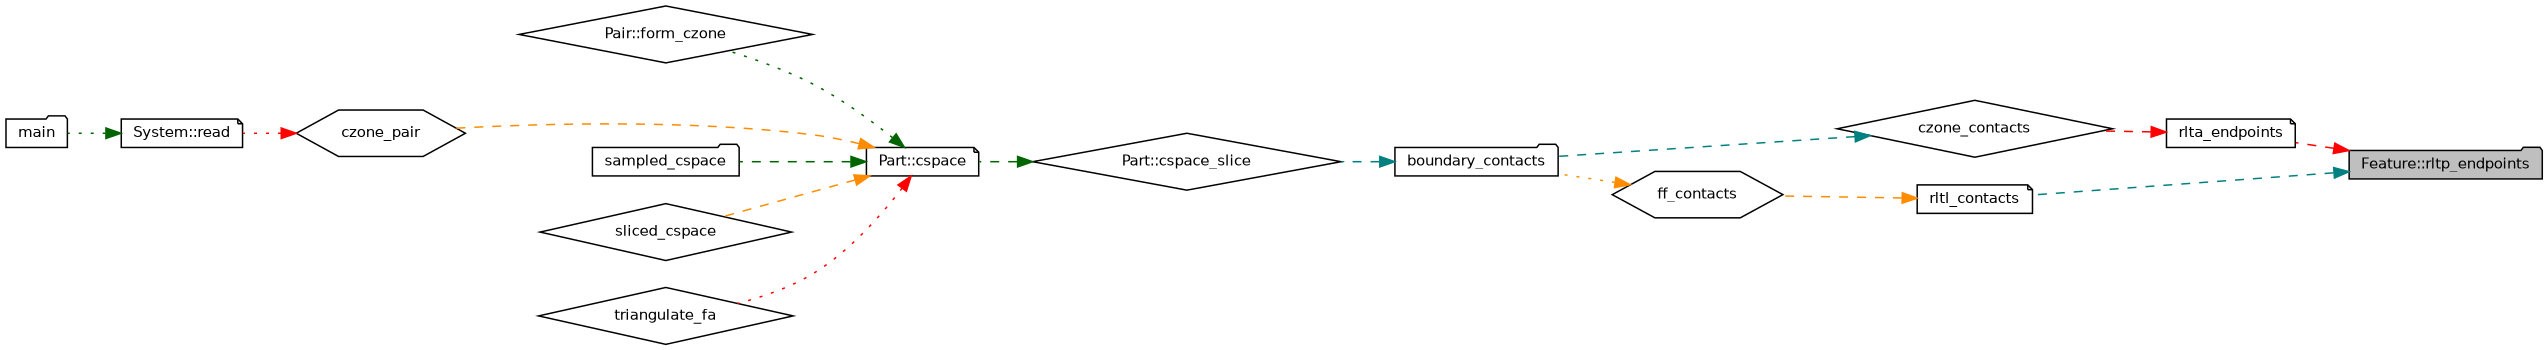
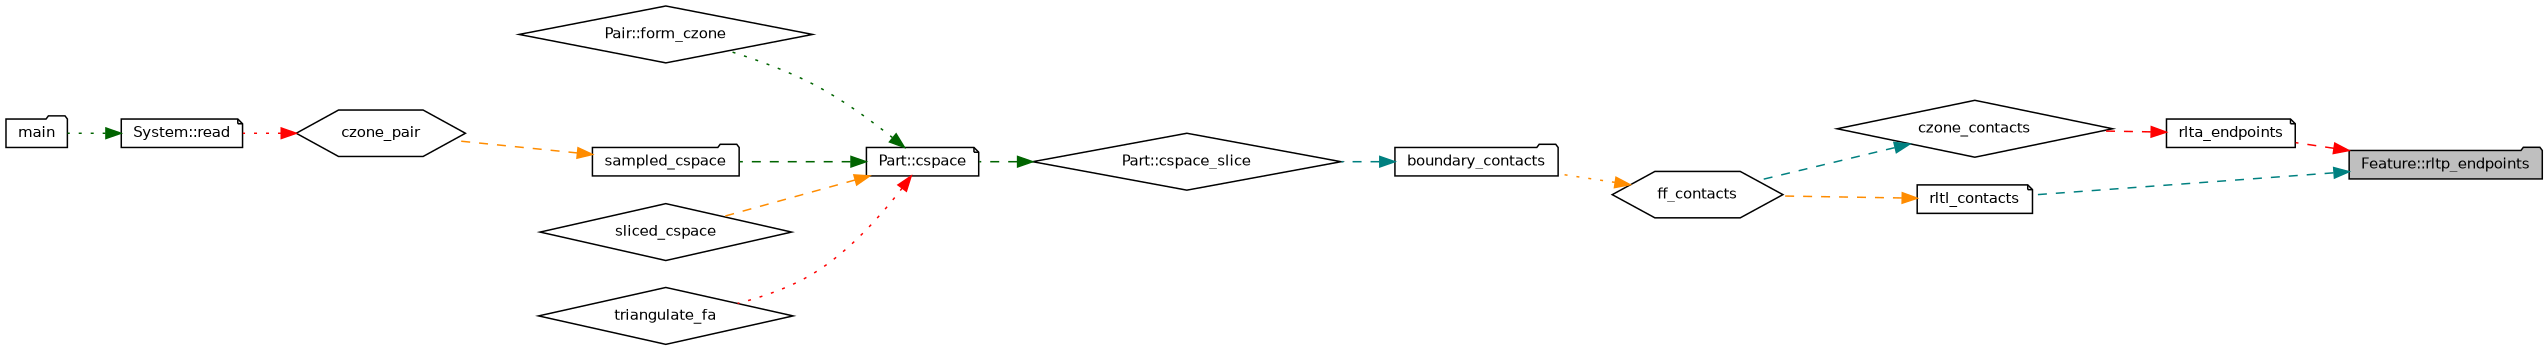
edge "czone_pair" -> "Part::cspace": now "czone_pair" -> "sampled_cspace"
edge "boundary_contacts" -> "czone_contacts": now "ff_contacts" -> "czone_contacts"
